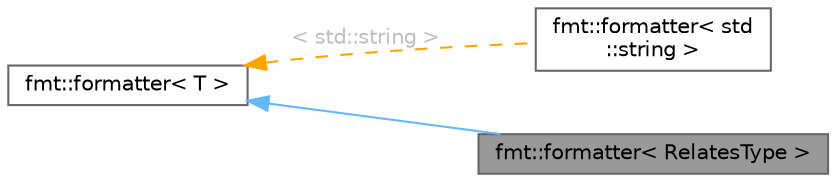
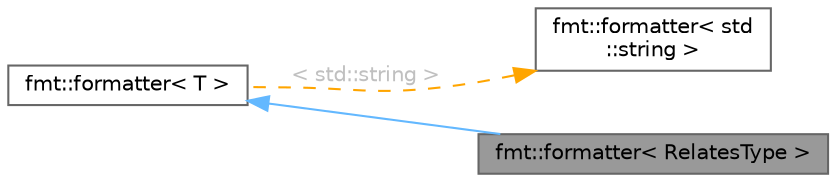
edge "fmt::formatter< std ::string >" -> "fmt::formatter< T >": reversed
